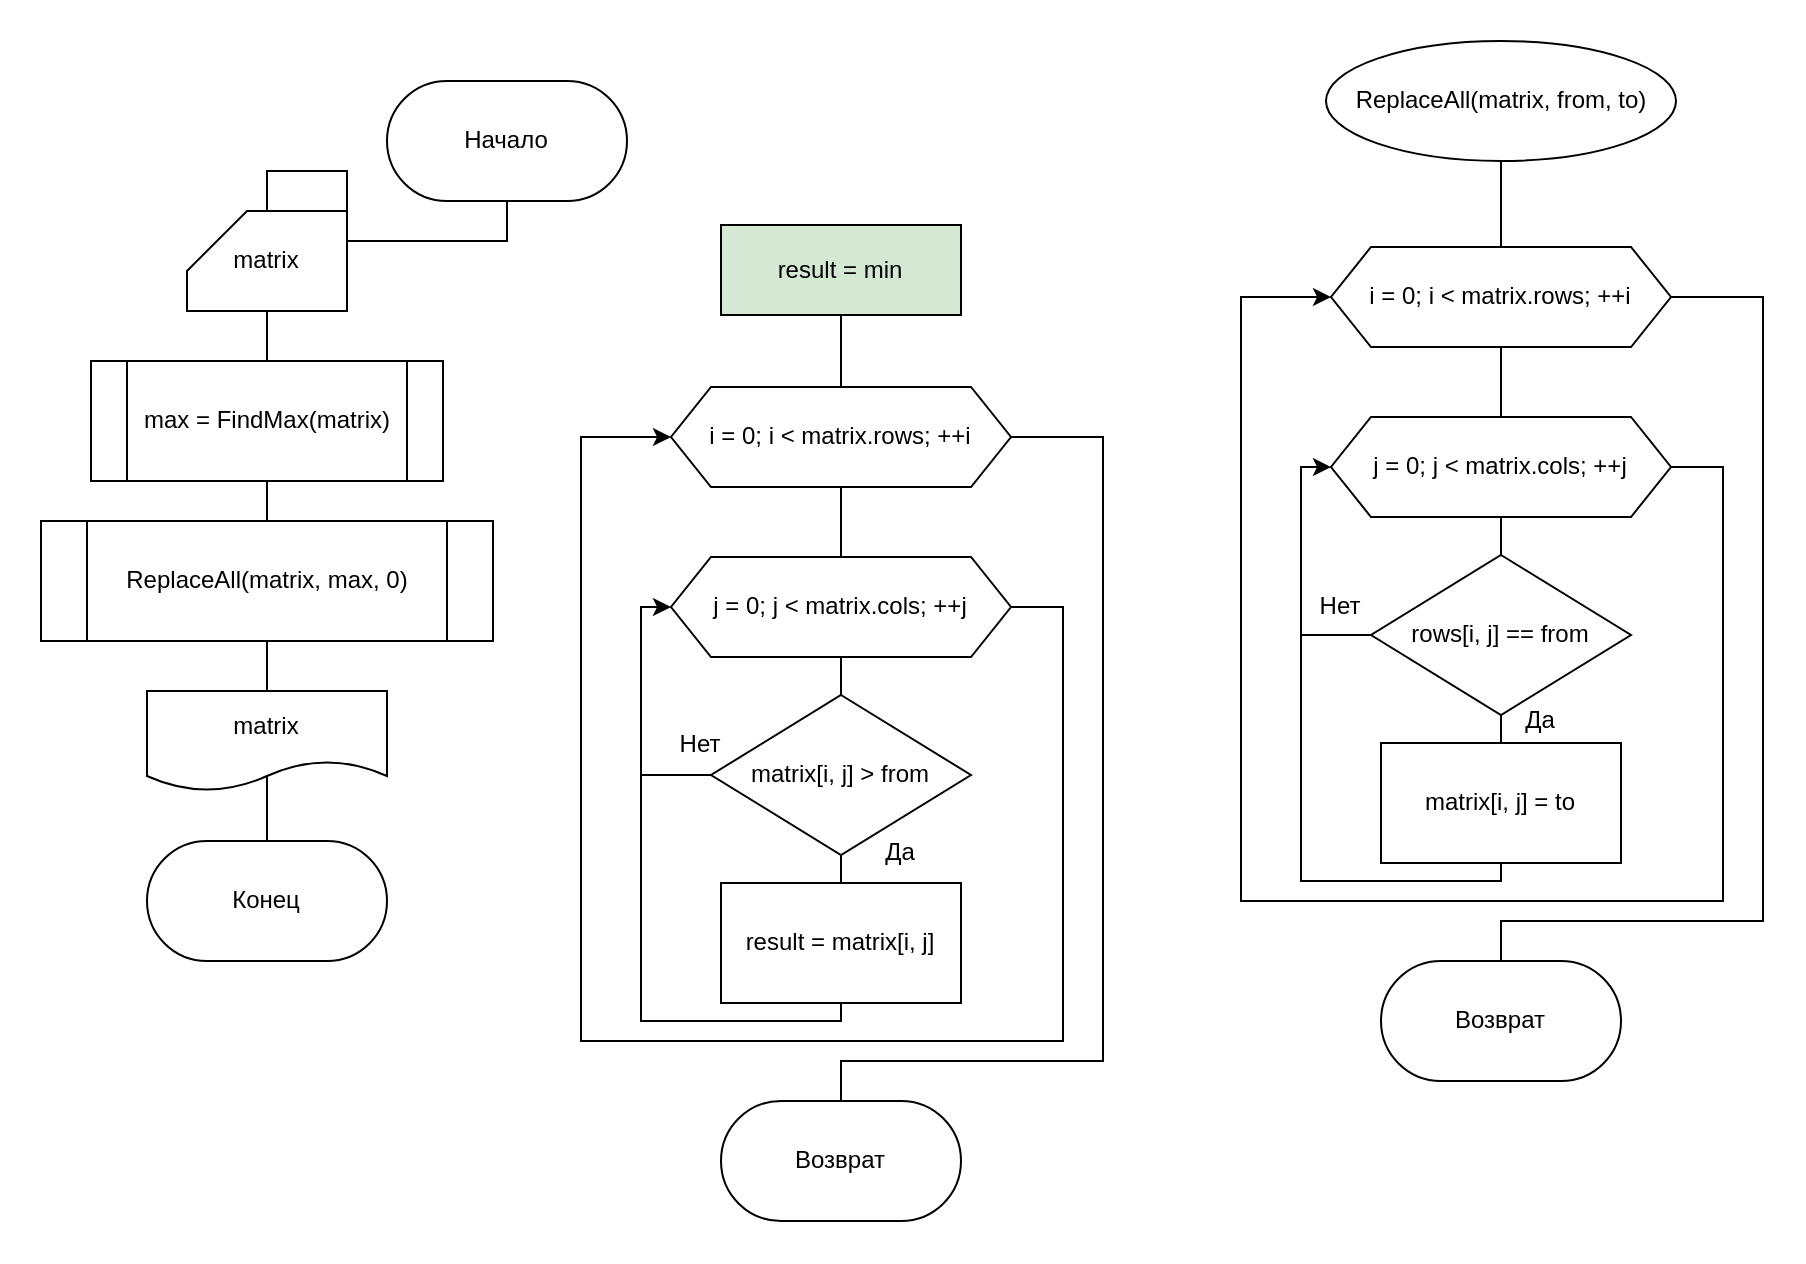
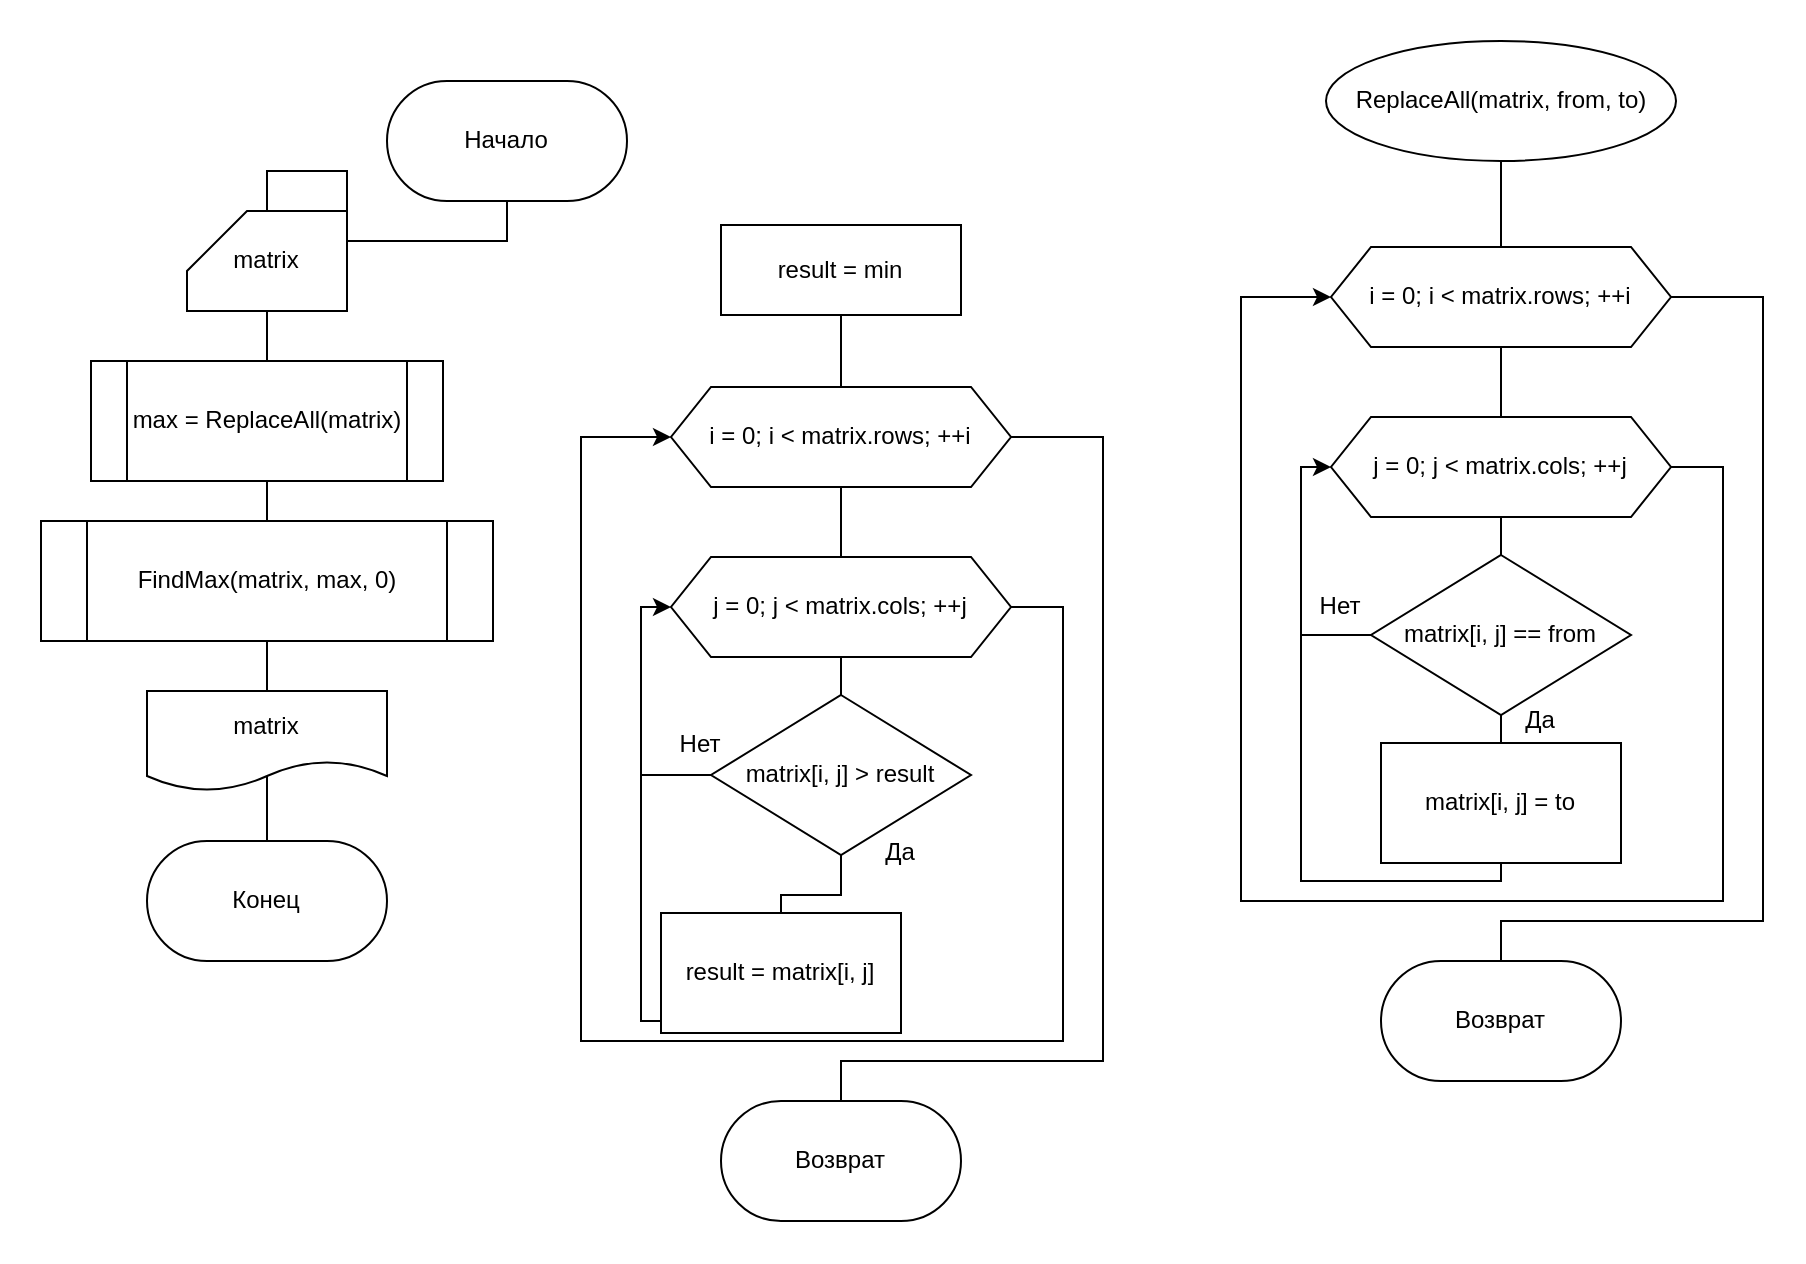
node "result = min": fillcolor #d5e8d4 -> #ffffff
node "max = FindMax(matrix)": label "max = FindMax(matrix)" -> "max = ReplaceAll(matrix)"
node "ReplaceAll(matrix, max, 0)": label "ReplaceAll(matrix, max, 0)" -> "FindMax(matrix, max, 0)"
node "rows[i, j] == from": label "rows[i, j] == from" -> "matrix[i, j] == from"
node "matrix[i, j] > from": label "matrix[i, j] > from" -> "matrix[i, j] > result"
node "result = matrix[i, j]": moved (841, 943) -> (781, 973)
